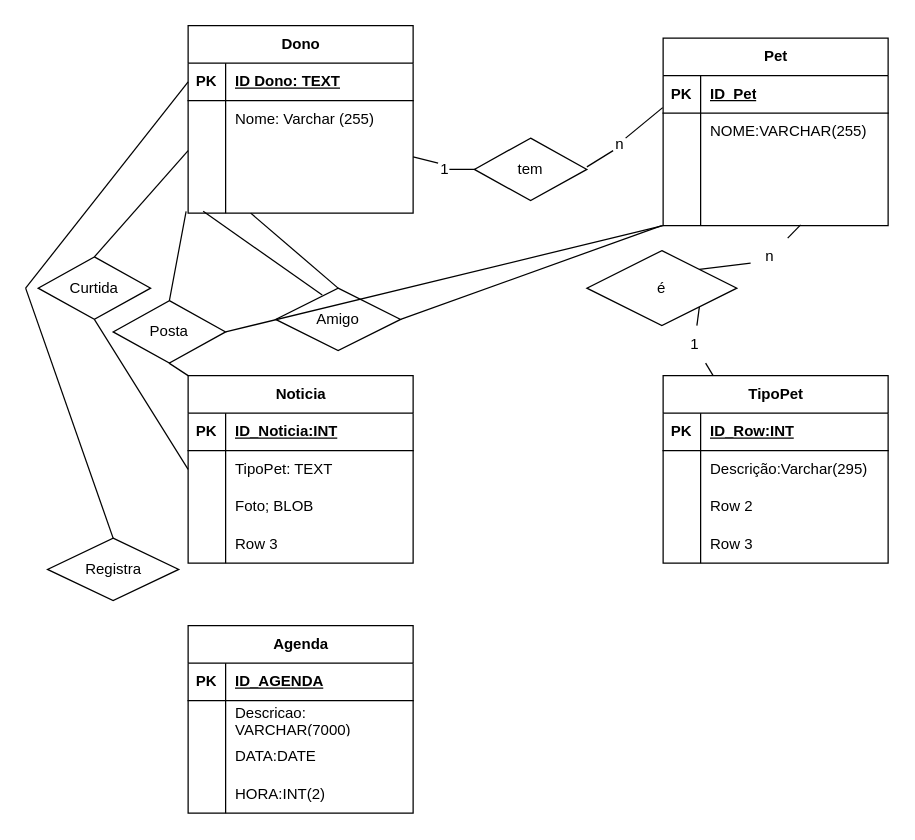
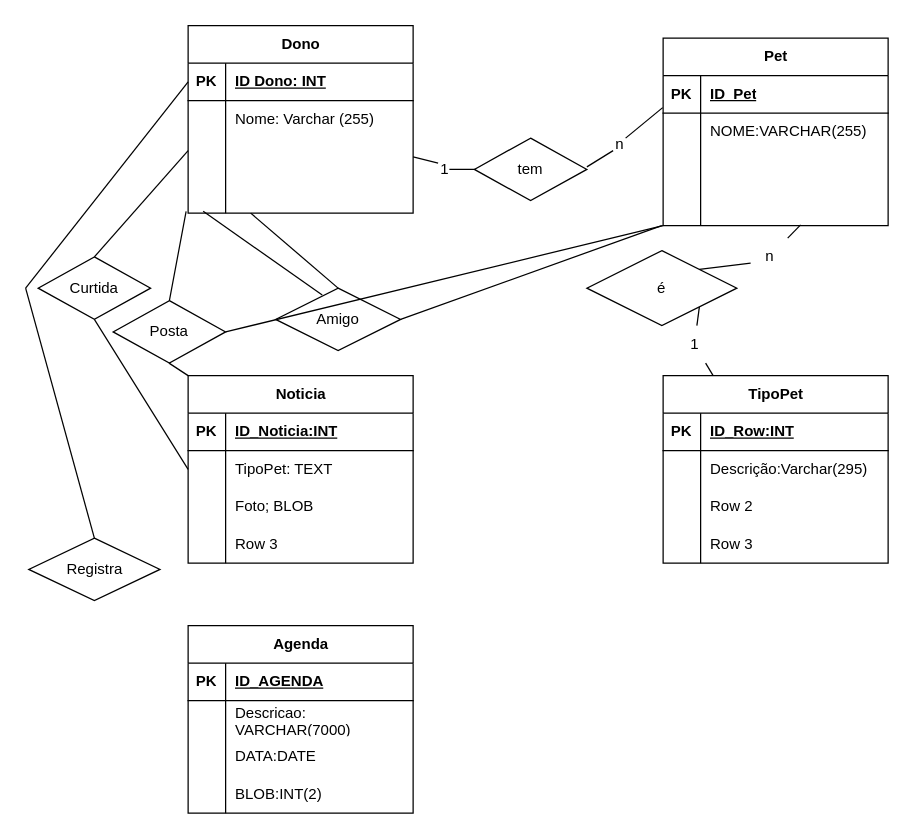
node "ID Dono: TEXT": label "ID Dono: TEXT" -> "ID Dono: INT"
node "Registra": moved (113, 569) -> (94, 569)
node "HORA:INT(2)": label "HORA:INT(2)" -> "BLOB:INT(2)"
